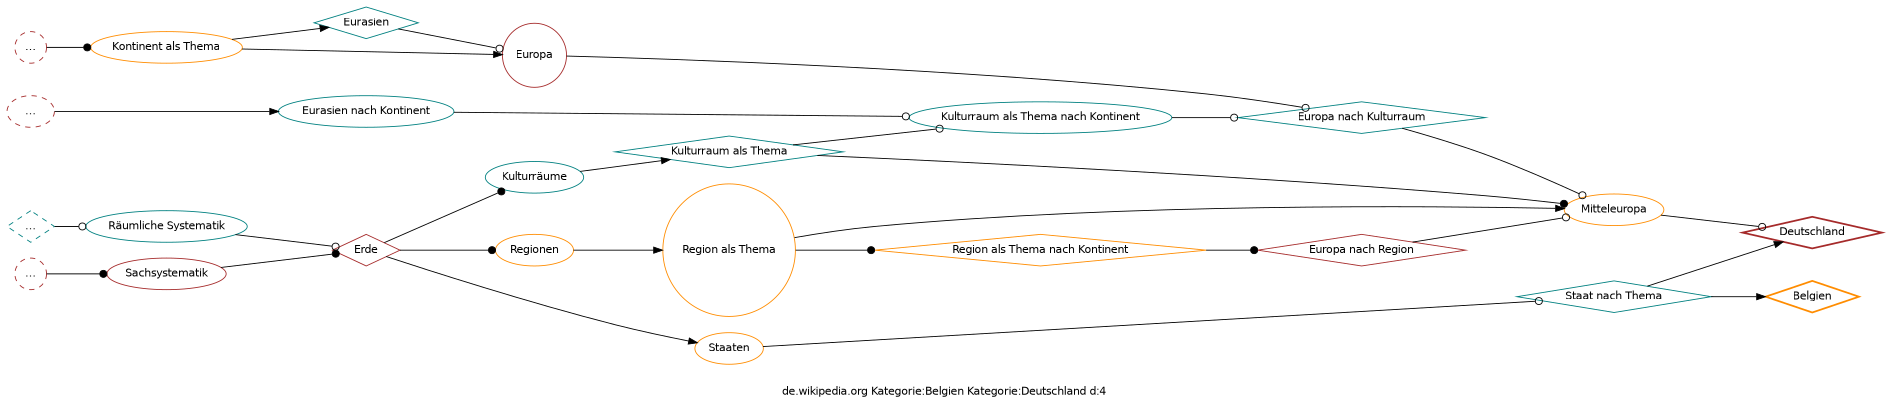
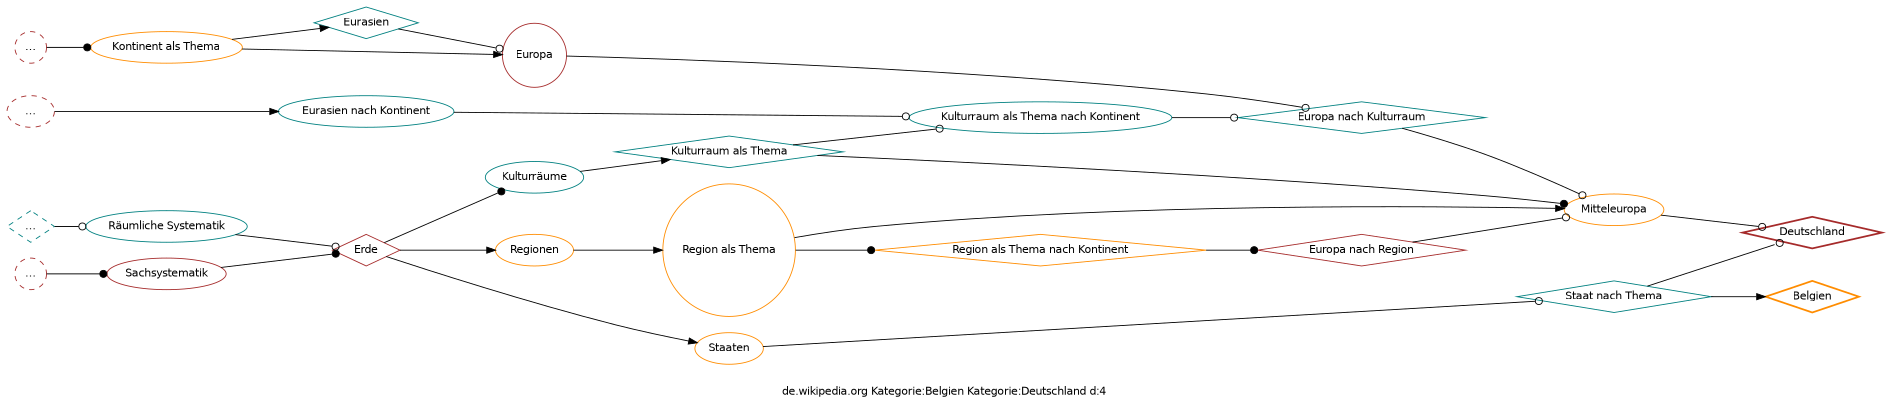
edge "Erde" -> "Regionen": arrowhead dot -> normal
edge "Staat nach Thema" -> "Deutschland": arrowhead normal -> odot
